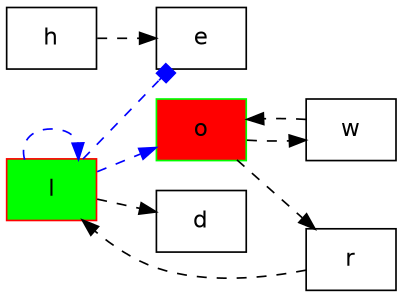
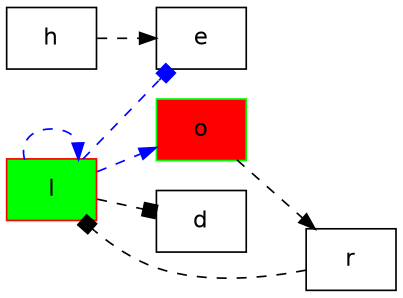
node "w": removed
edge "l" -> "d": arrowhead normal -> box
edge "r" -> "l": arrowhead normal -> box
